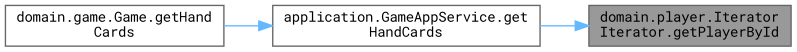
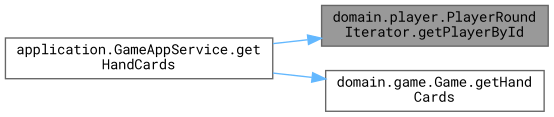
edge "domain.game.Game.getHand Cards" -> "application.GameAppService.get HandCards": reversed
node "domain.player.Iterator Iterator.getPlayerById": label "domain.player.Iterator Iterator.getPlayerById" -> "domain.player.PlayerRound Iterator.getPlayerById"
